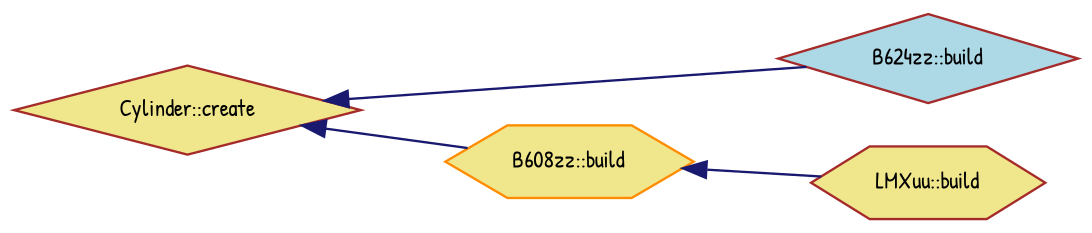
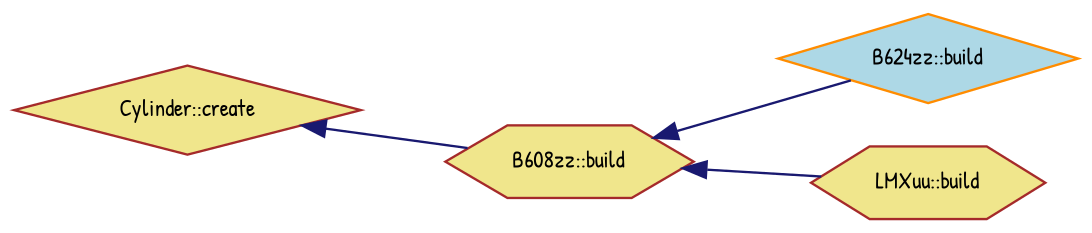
node "B624zz::build": color brown -> darkorange
edge "B624zz::build" -> "Cylinder::create": now "B624zz::build" -> "B608zz::build"
node "B608zz::build": color darkorange -> brown
